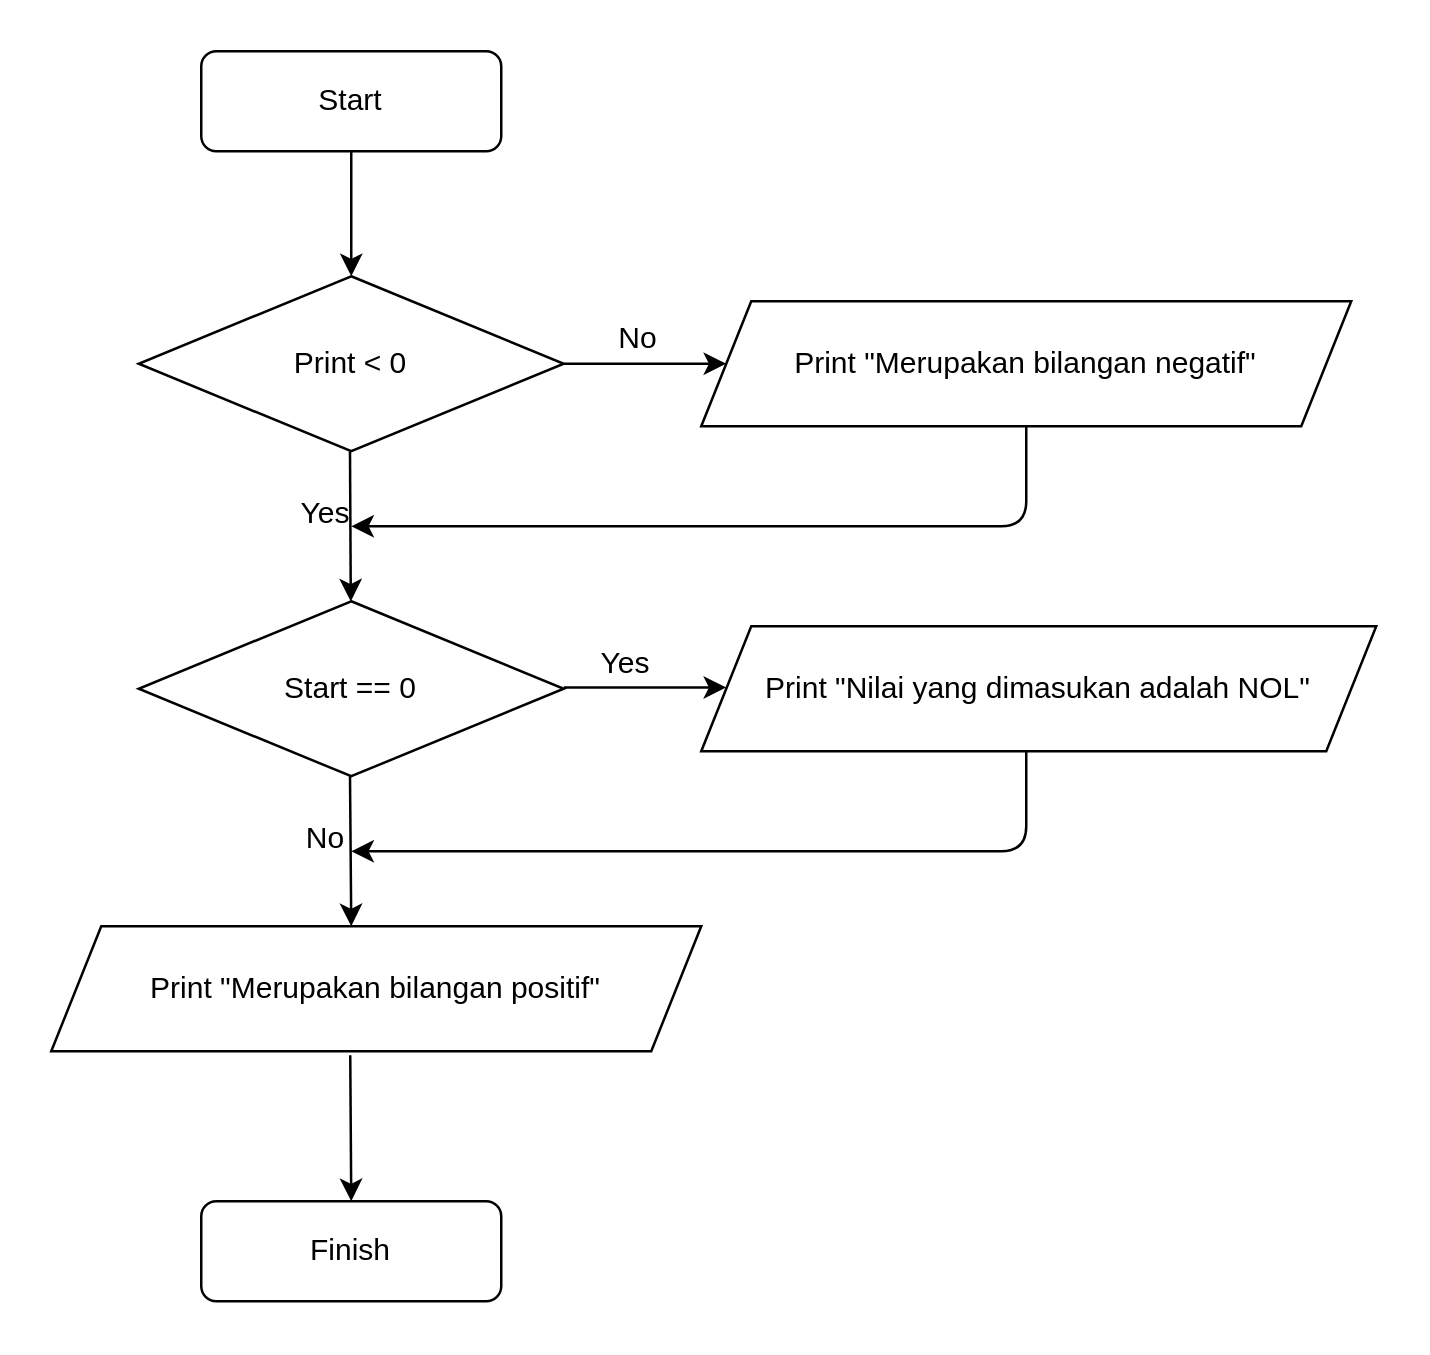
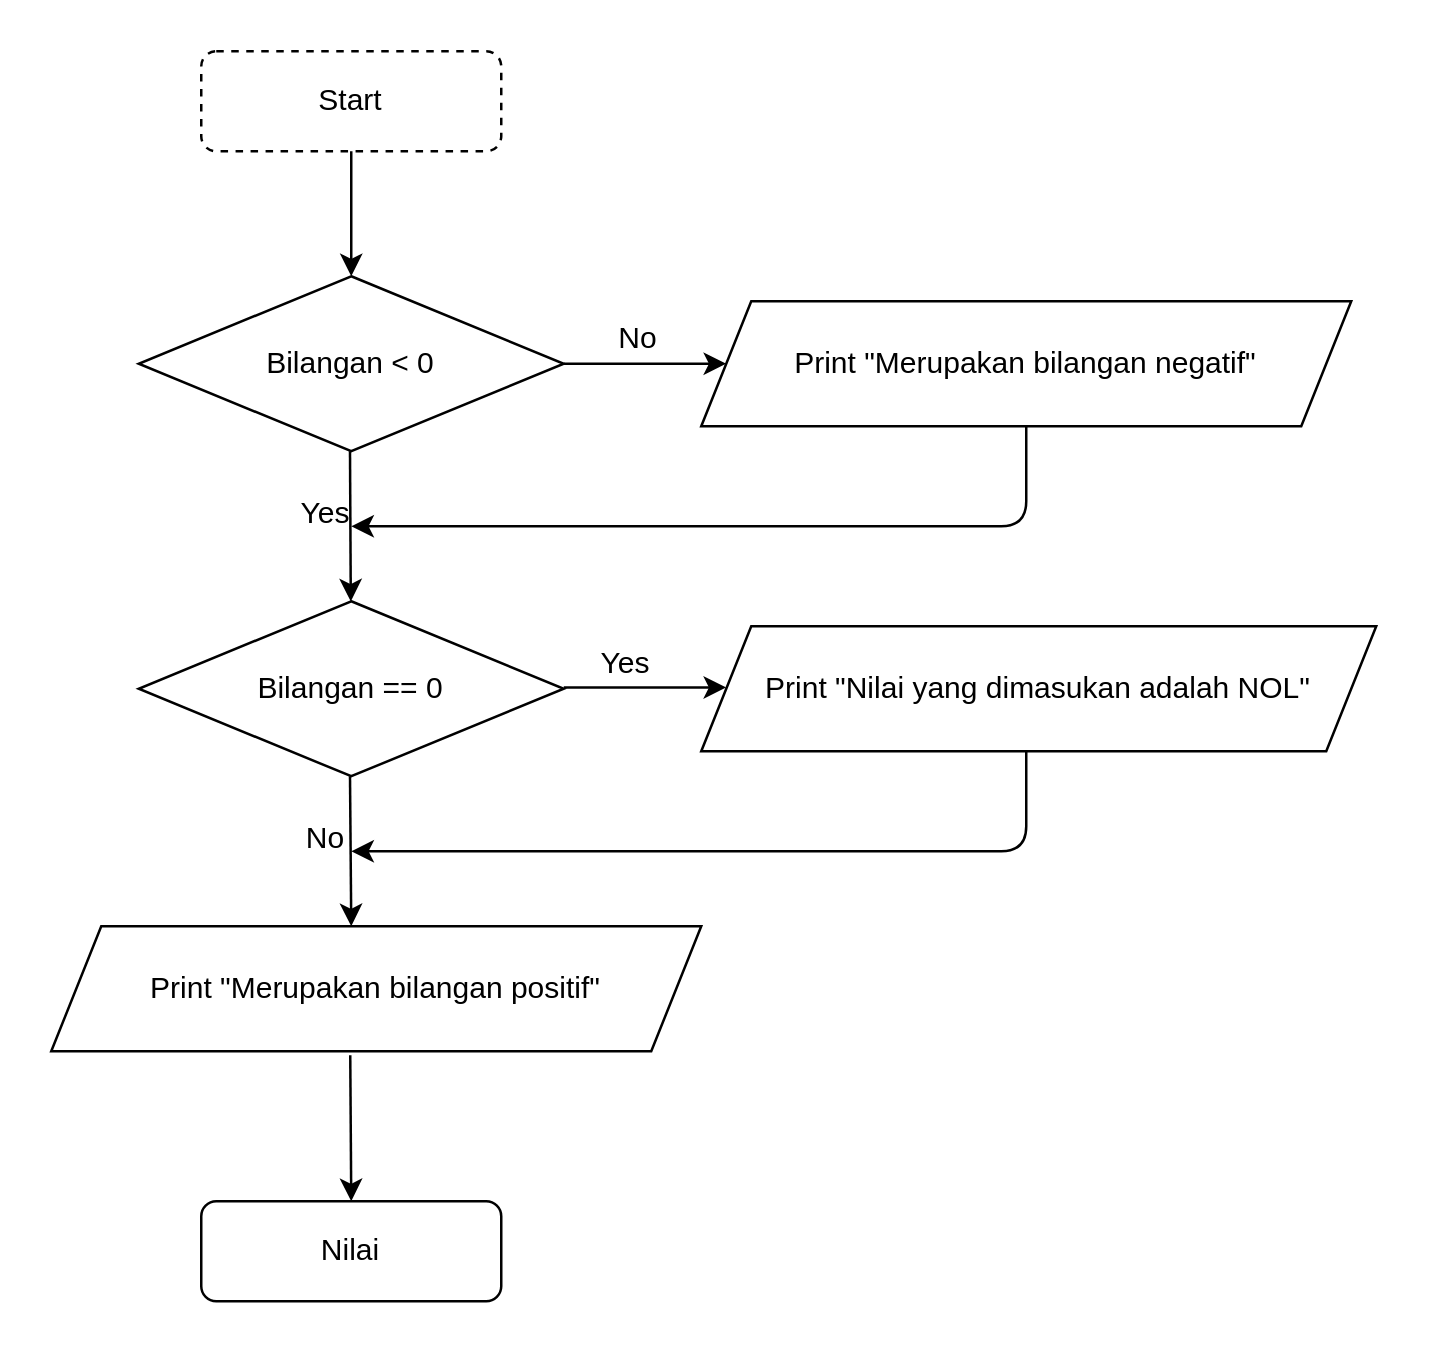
node "Start": style solid -> dashed
node "Print < 0": label "Print < 0" -> "Bilangan < 0"
node "Start == 0": label "Start == 0" -> "Bilangan == 0"
node "Finish": label "Finish" -> "Nilai"
